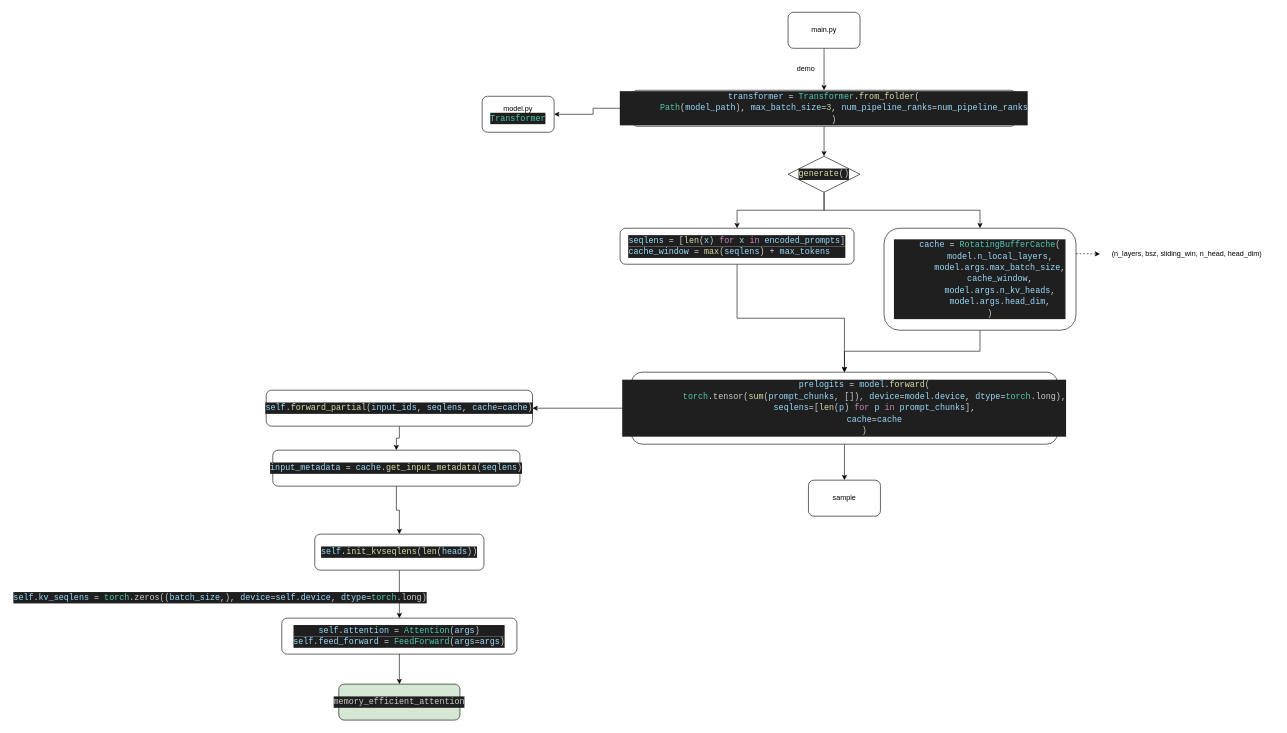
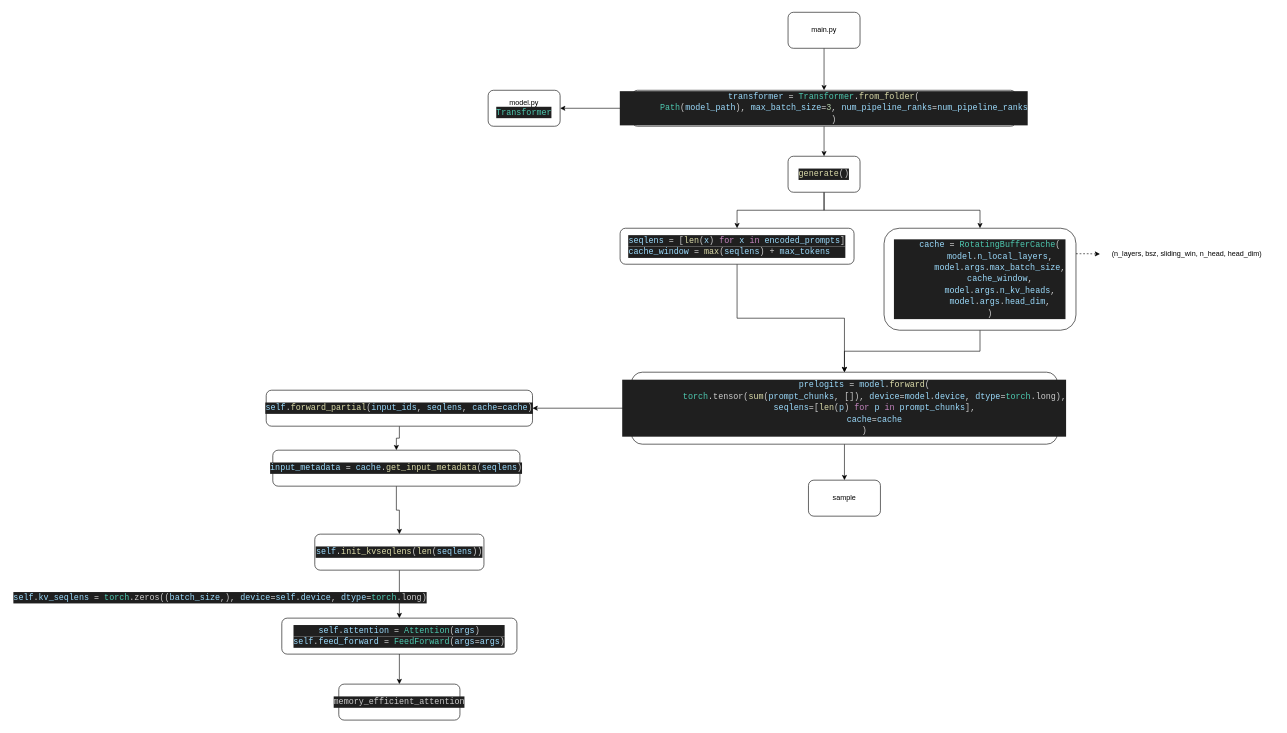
node "demo": removed
node "model.py Transformer": moved (518, 114) -> (524, 108)
node "generate()": shape diamond -> rounded rectangle
node "self.init_kvseqlens(len(heads))": label "self.init_kvseqlens(len(heads))" -> "self.init_kvseqlens(len(seqlens))"
node "memory_efficient_attention": fillcolor #d5e8d4 -> #ffffff
